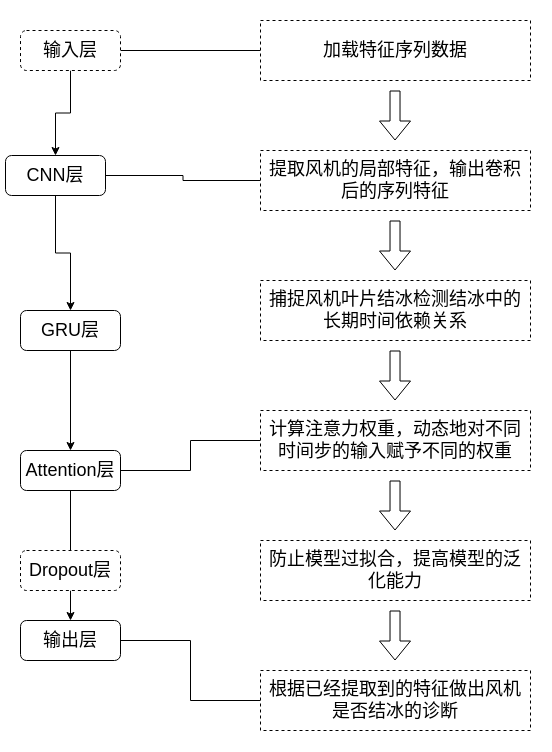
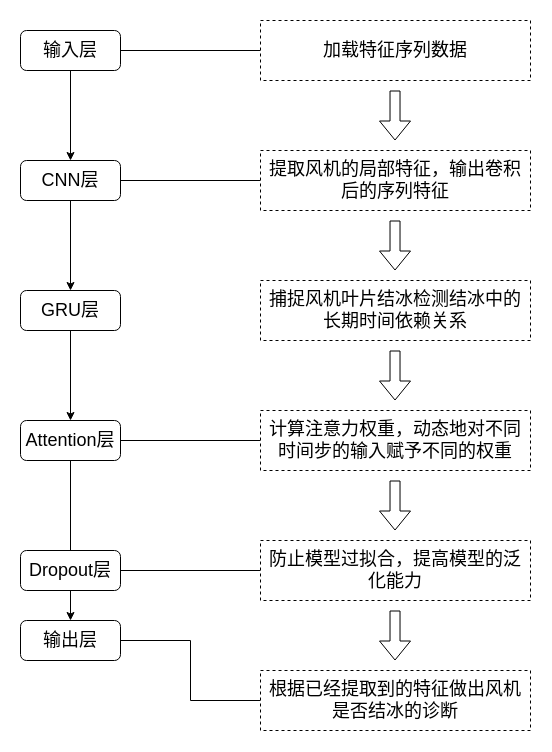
node "输入层": style dashed -> solid
node "CNN层": moved (56, 176) -> (71, 181)
node "GRU层": moved (71, 331) -> (71, 311)
node "Attention层": moved (71, 471) -> (71, 441)
node "Dropout层": style dashed -> solid
edge "Dropout层" -- "防止模型过拟合，提高模型的泛化能力": added
